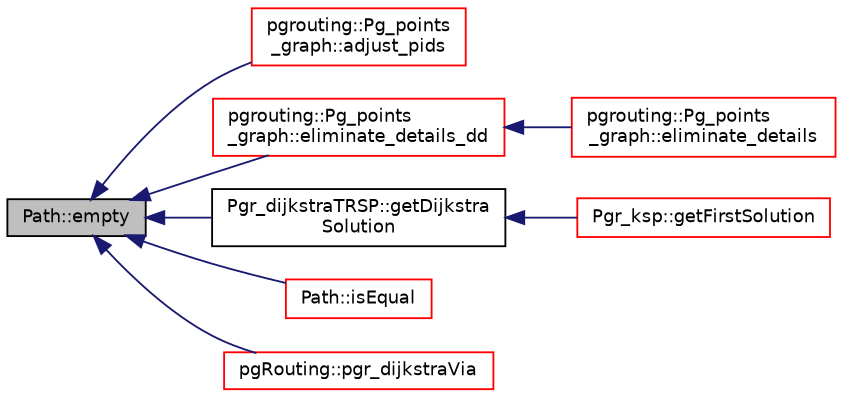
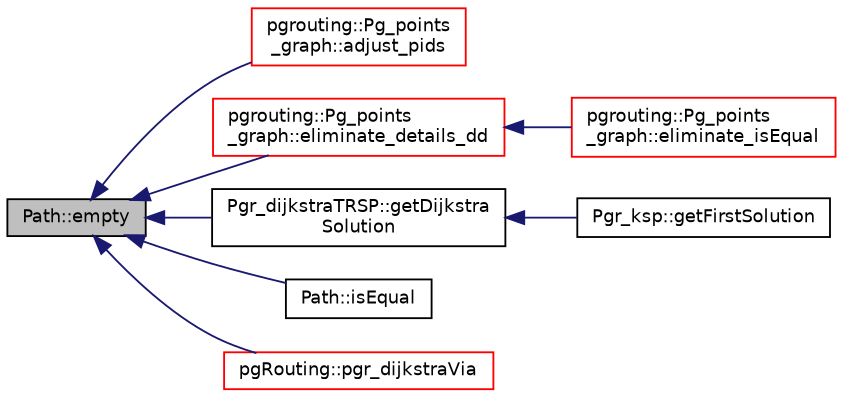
node "pgrouting::Pg_points _graph::eliminate_details": label "pgrouting::Pg_points _graph::eliminate_details" -> "pgrouting::Pg_points _graph::eliminate_isEqual"
node "Pgr_ksp::getFirstSolution": color red -> black
node "Path::isEqual": color red -> black
